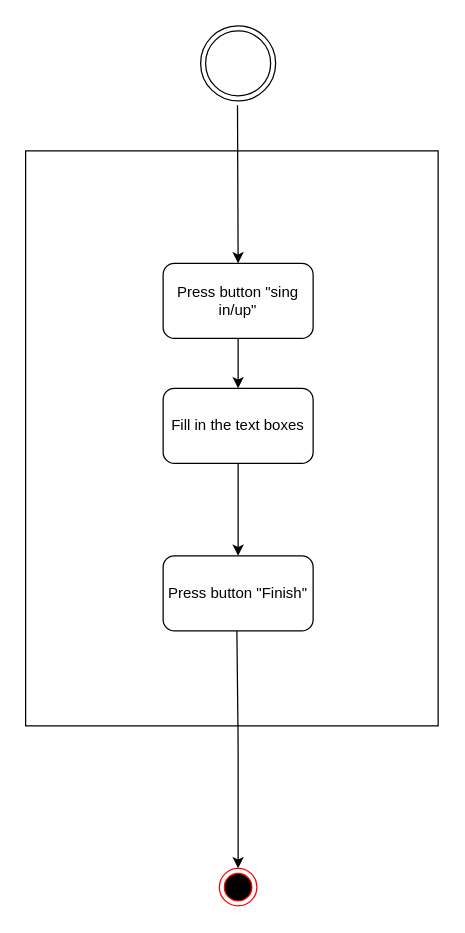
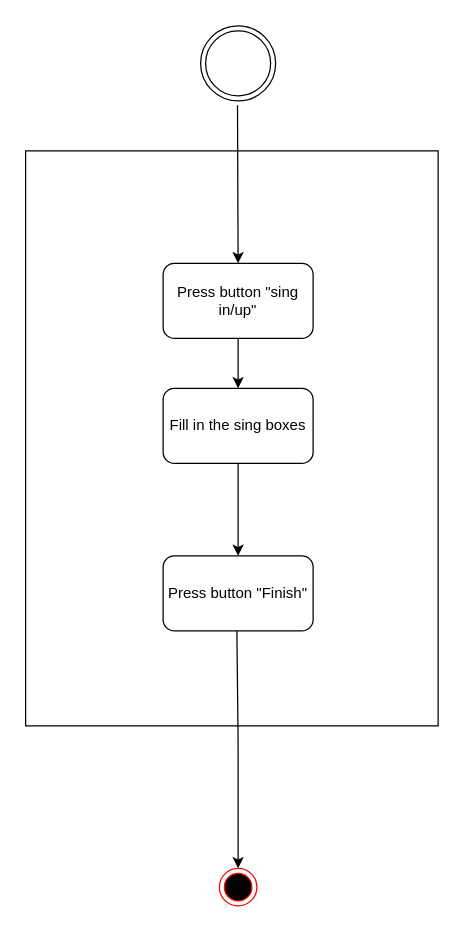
node "Fill in the text boxes": label "Fill in the text boxes" -> "Fill in the sing boxes"
